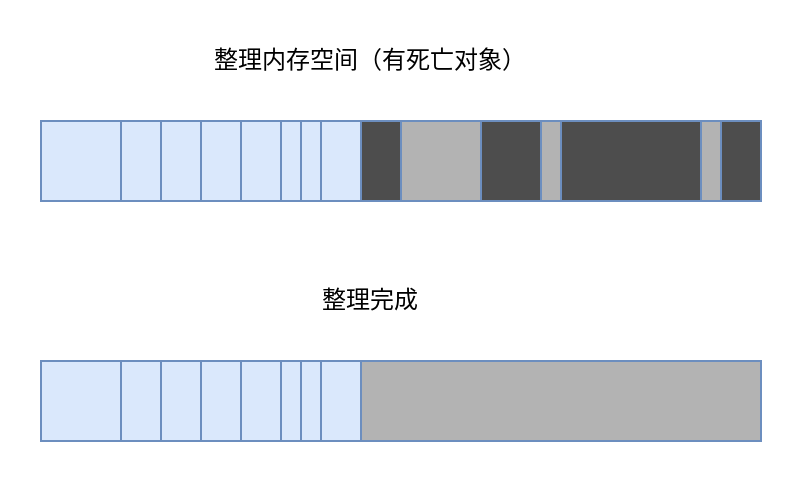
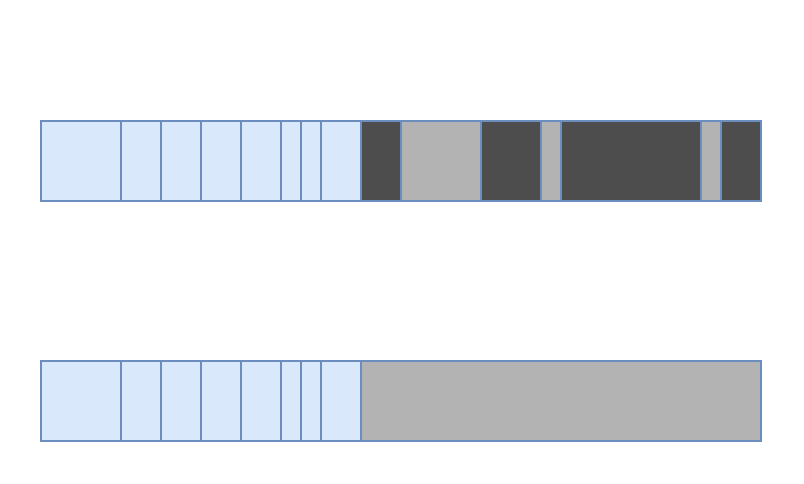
node "整理内存空间（有死亡对象）": removed
node "整理完成": removed
